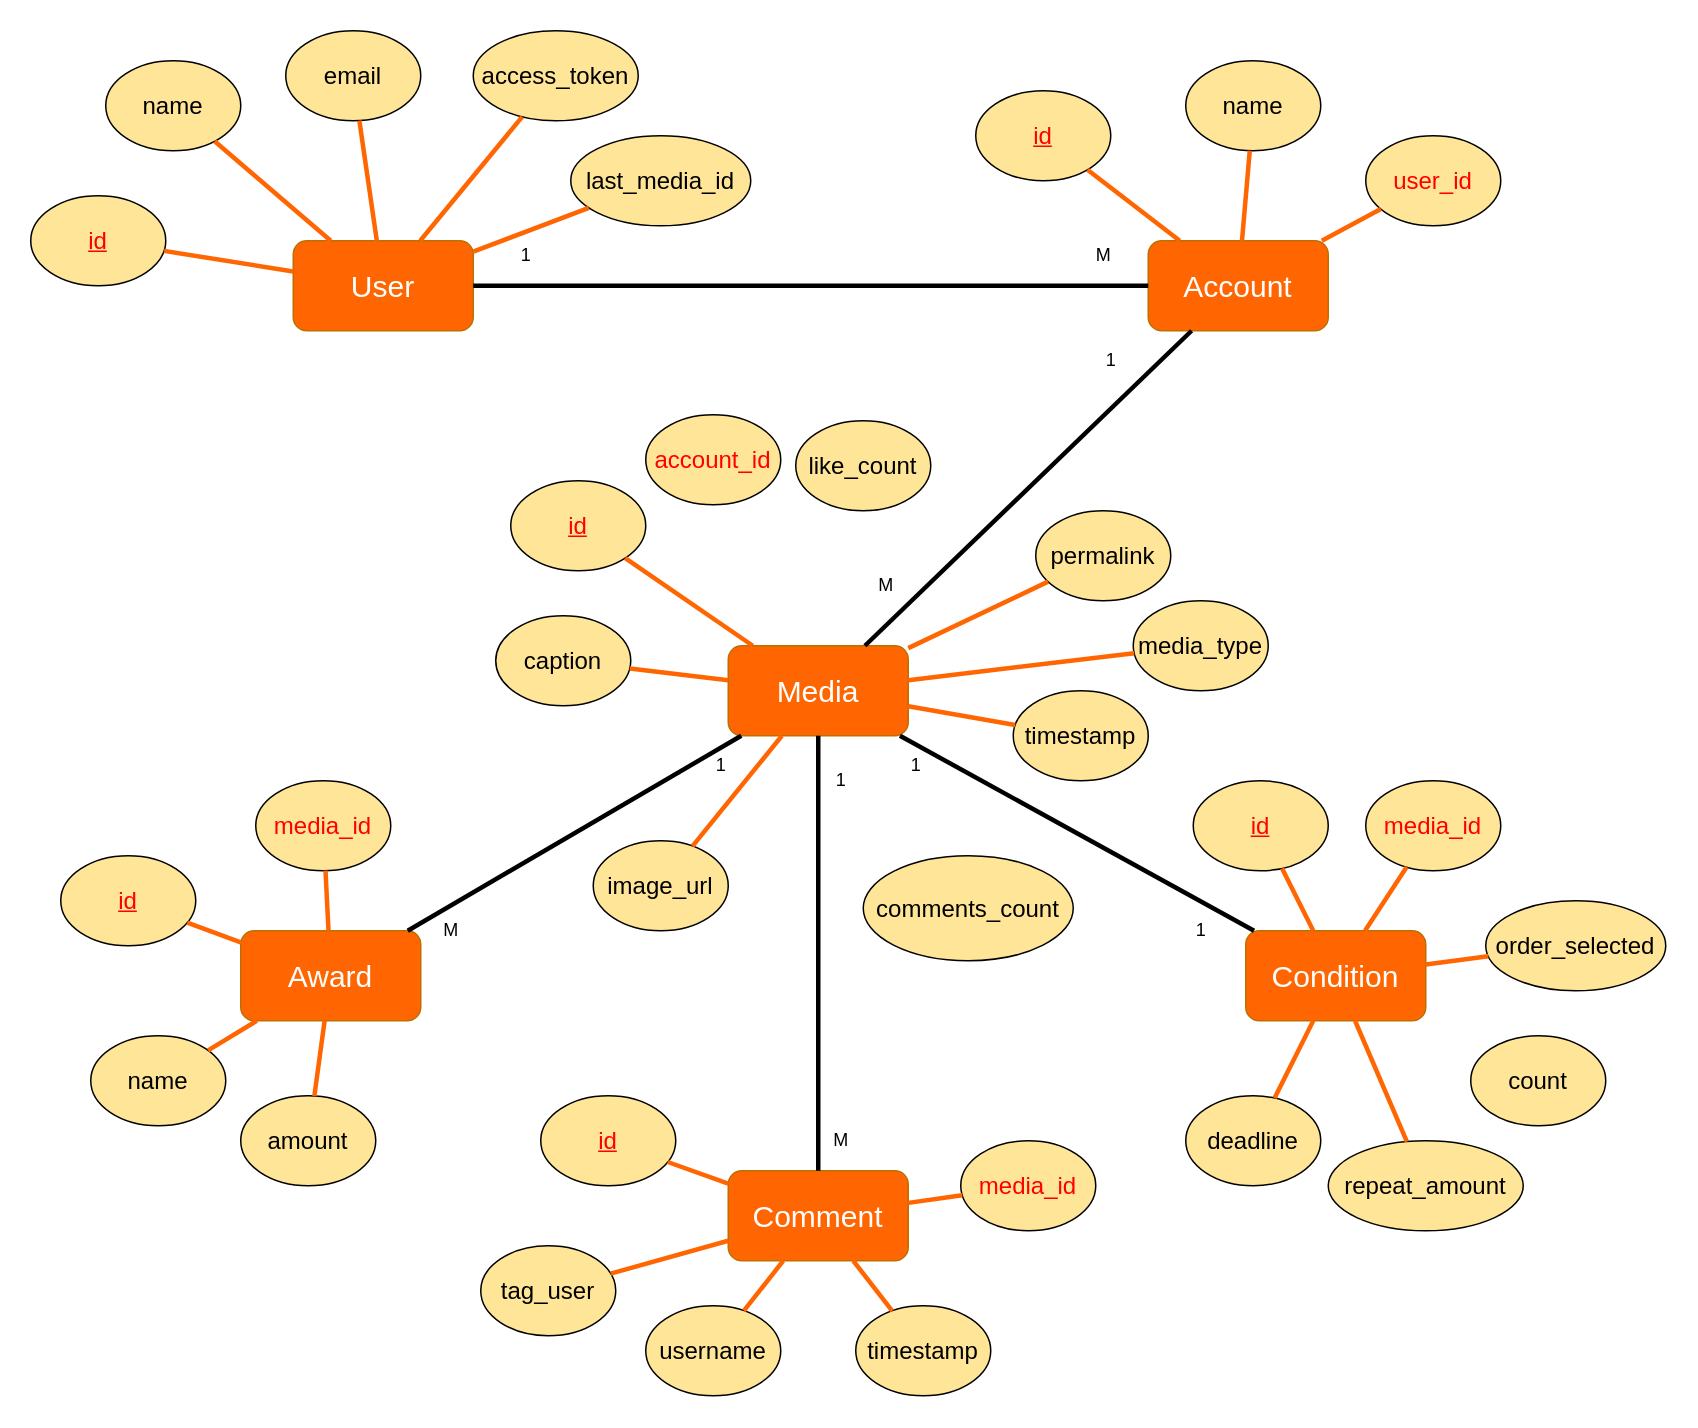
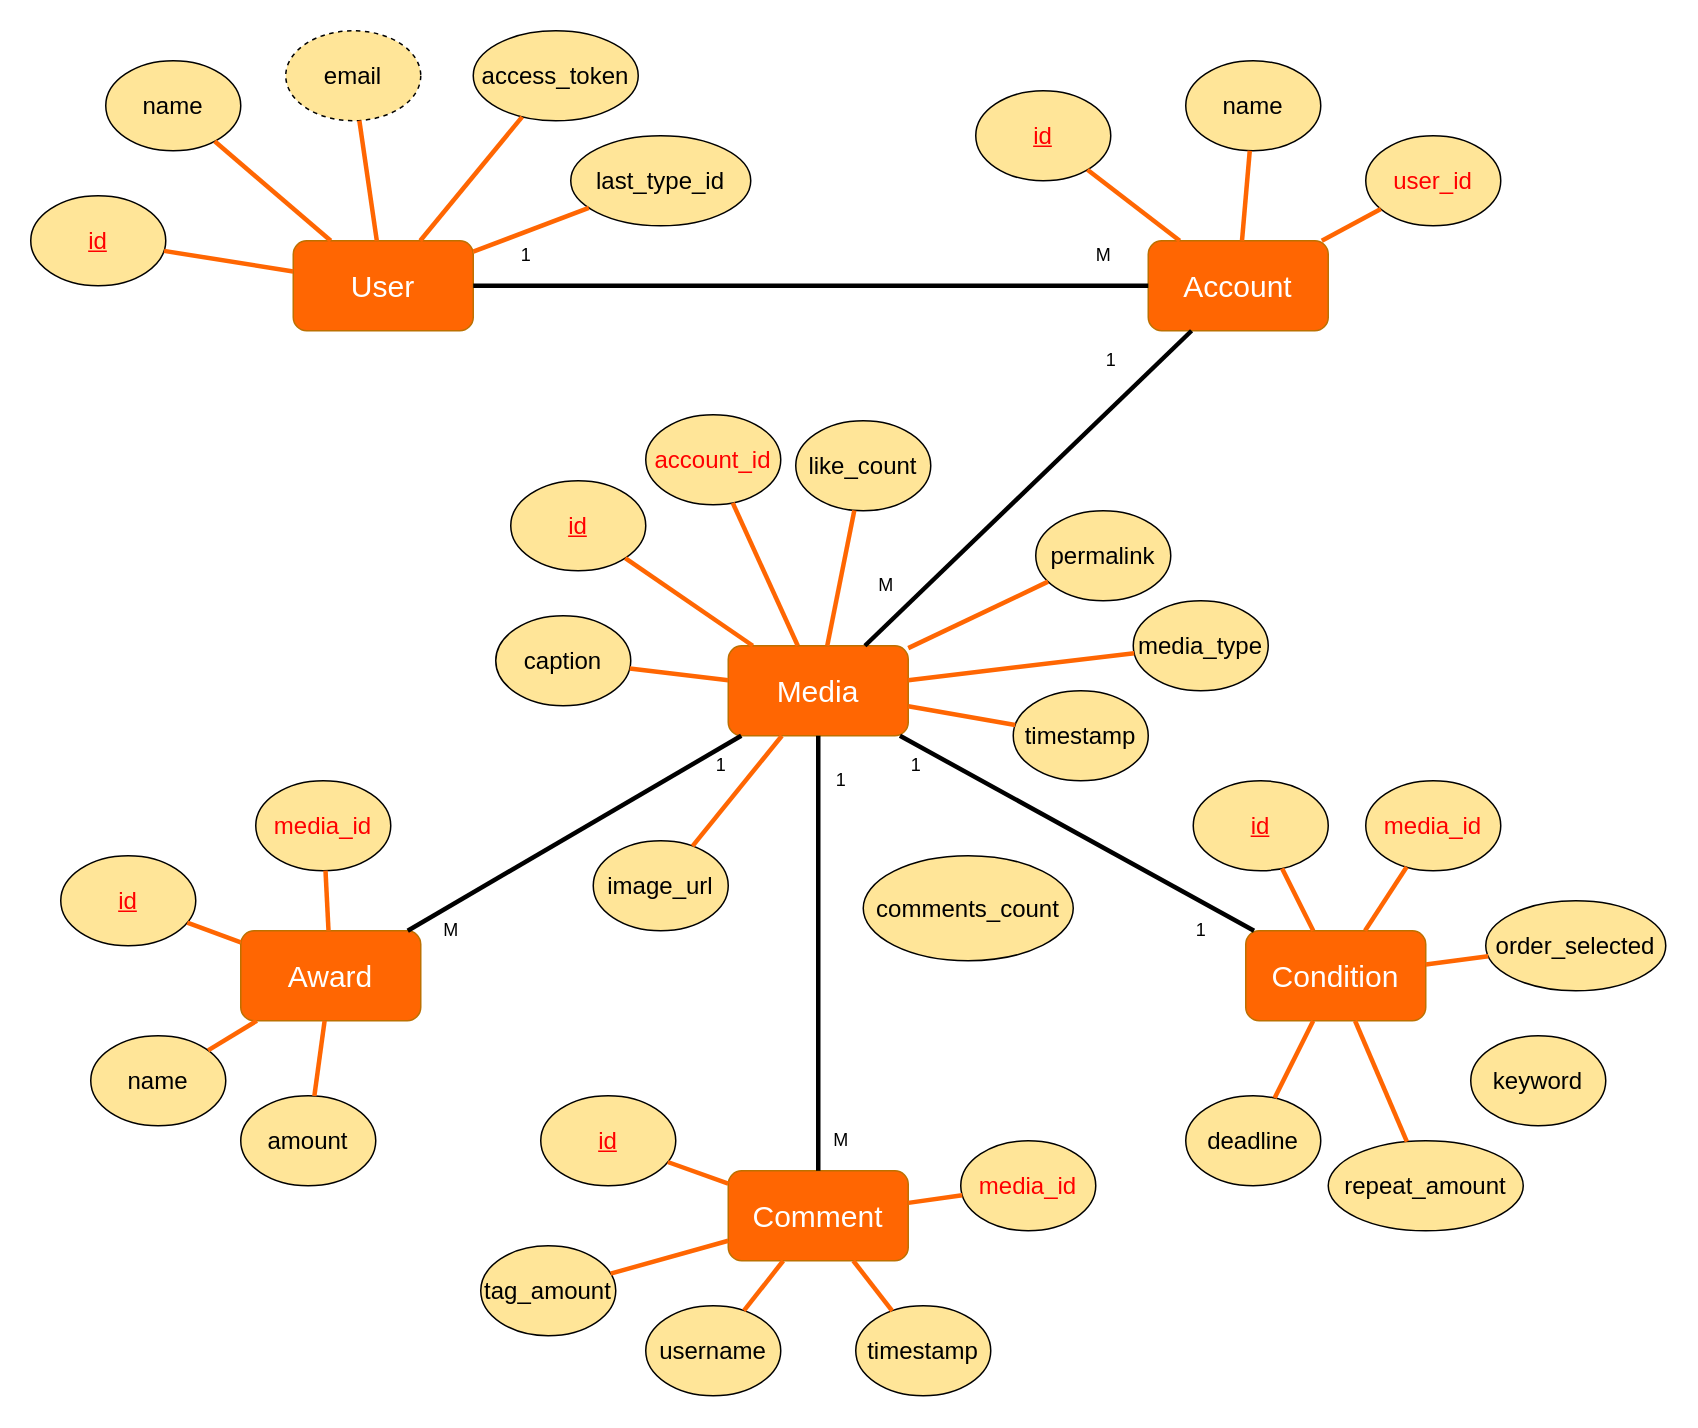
node "email": style solid -> dashed
node "last_media_id": label "last_media_id" -> "last_type_id"
edge "account_id" -- "Media": added
edge "like_count" -- "Media": added
node "count": label "count" -> "keyword"
node "tag_user": label "tag_user" -> "tag_amount"
